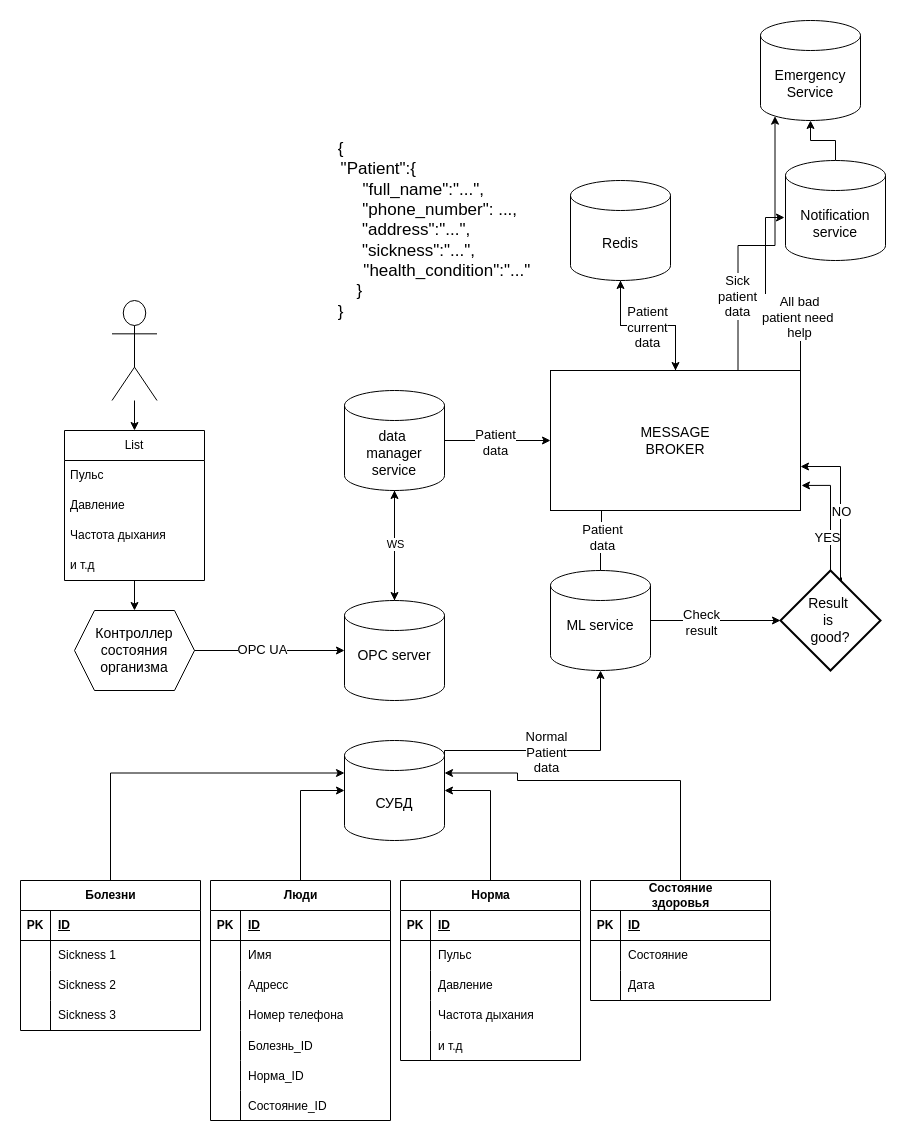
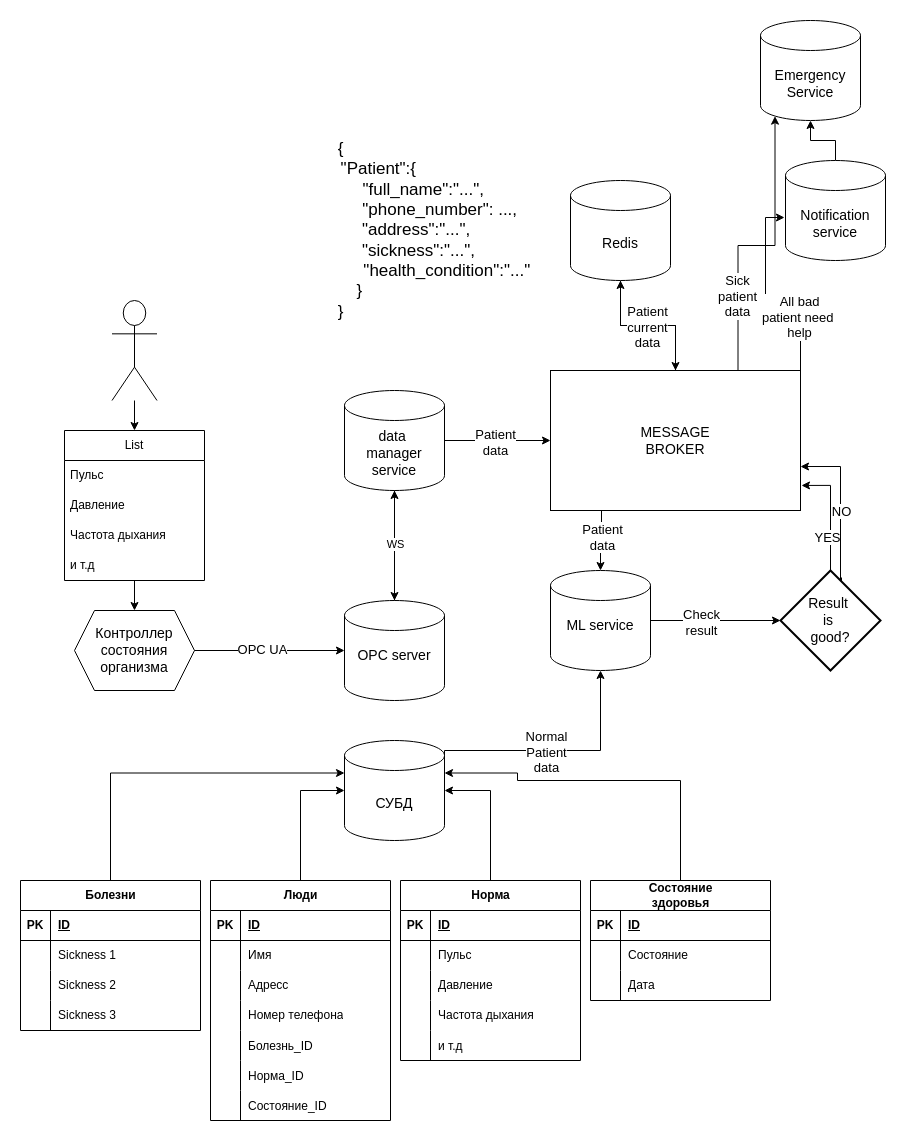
edge "MESSAGE BROKER" -- "ML service": arrowhead none -> classic
